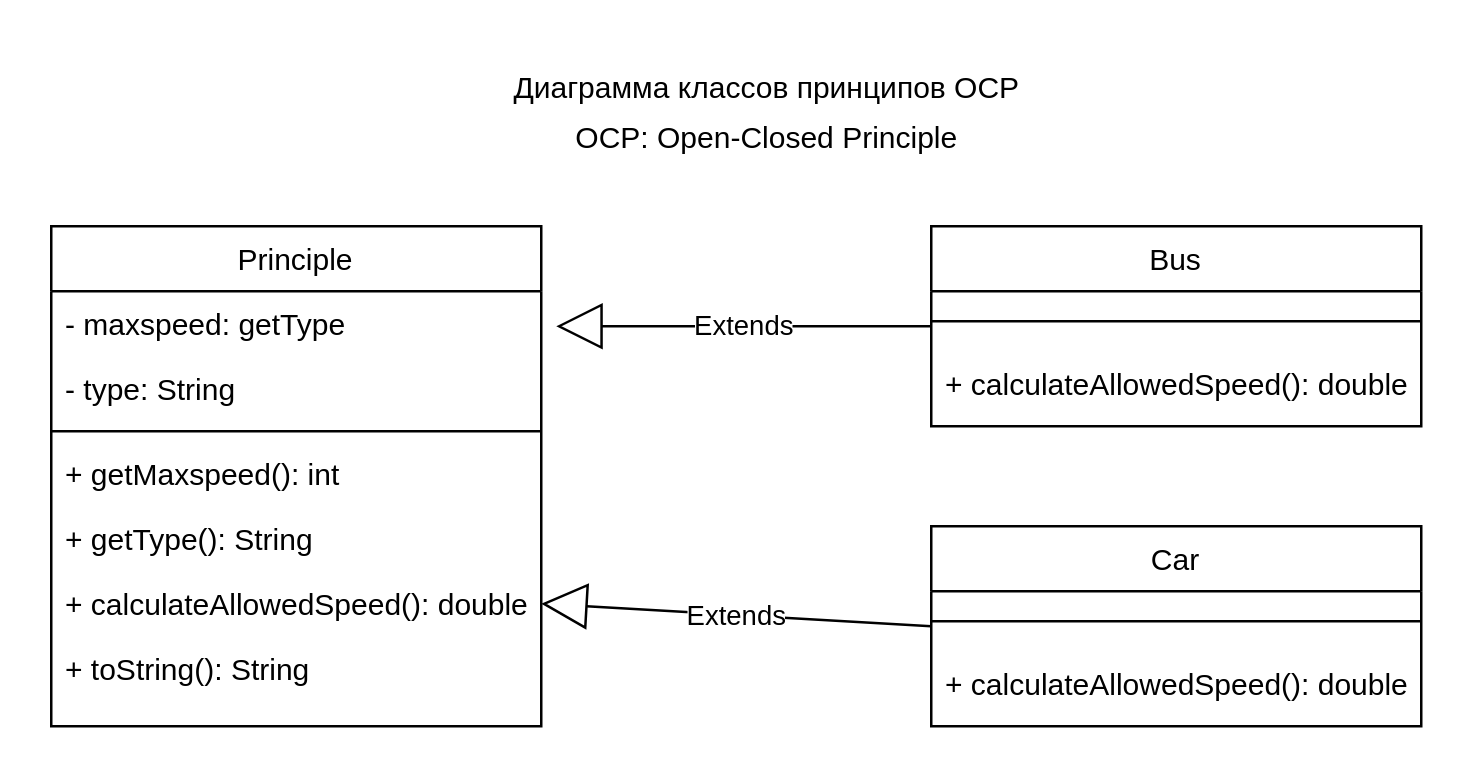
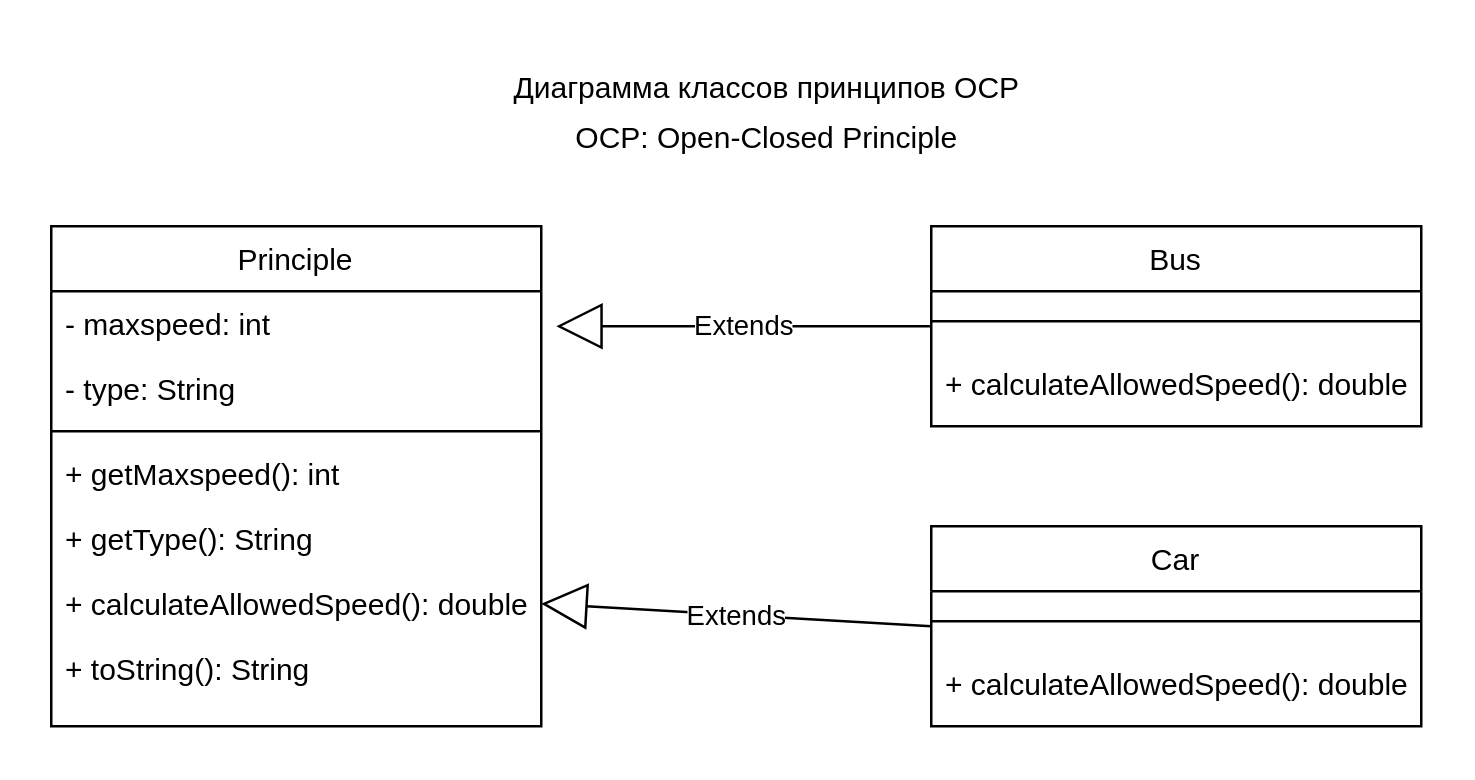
node "- maxspeed: getType": label "- maxspeed: getType" -> "- maxspeed: int"
